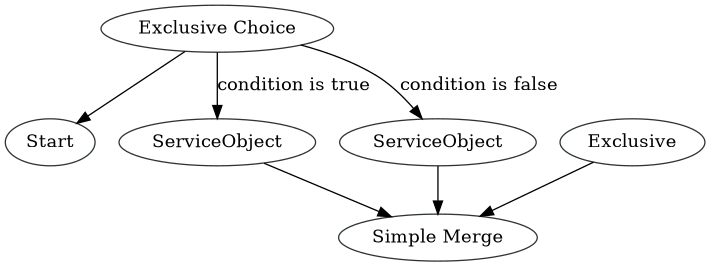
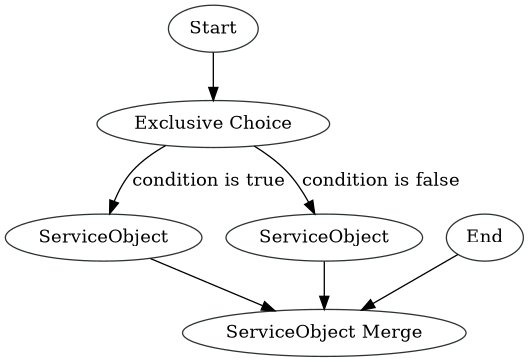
edge "Exclusive Choice" -> "Start": reversed
node "Exclusive": label "Exclusive" -> "End"
node "Simple Merge": label "Simple Merge" -> "ServiceObject Merge"
